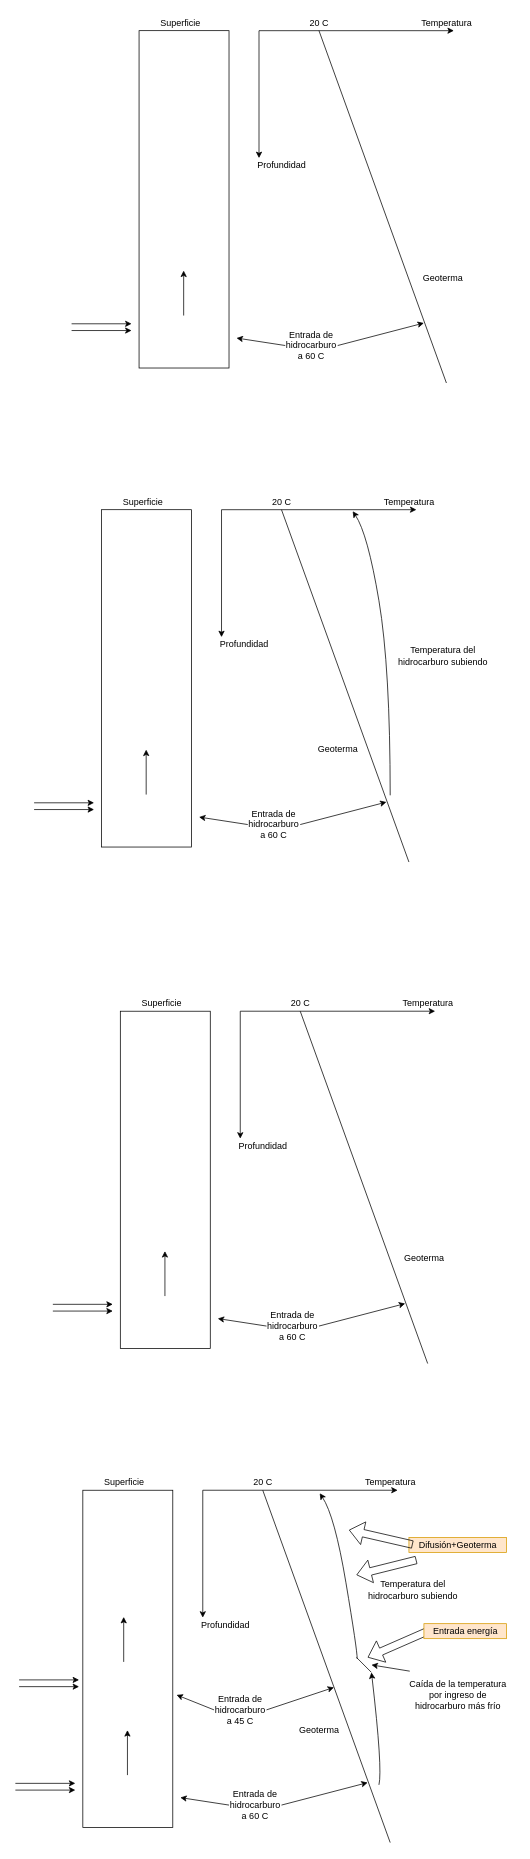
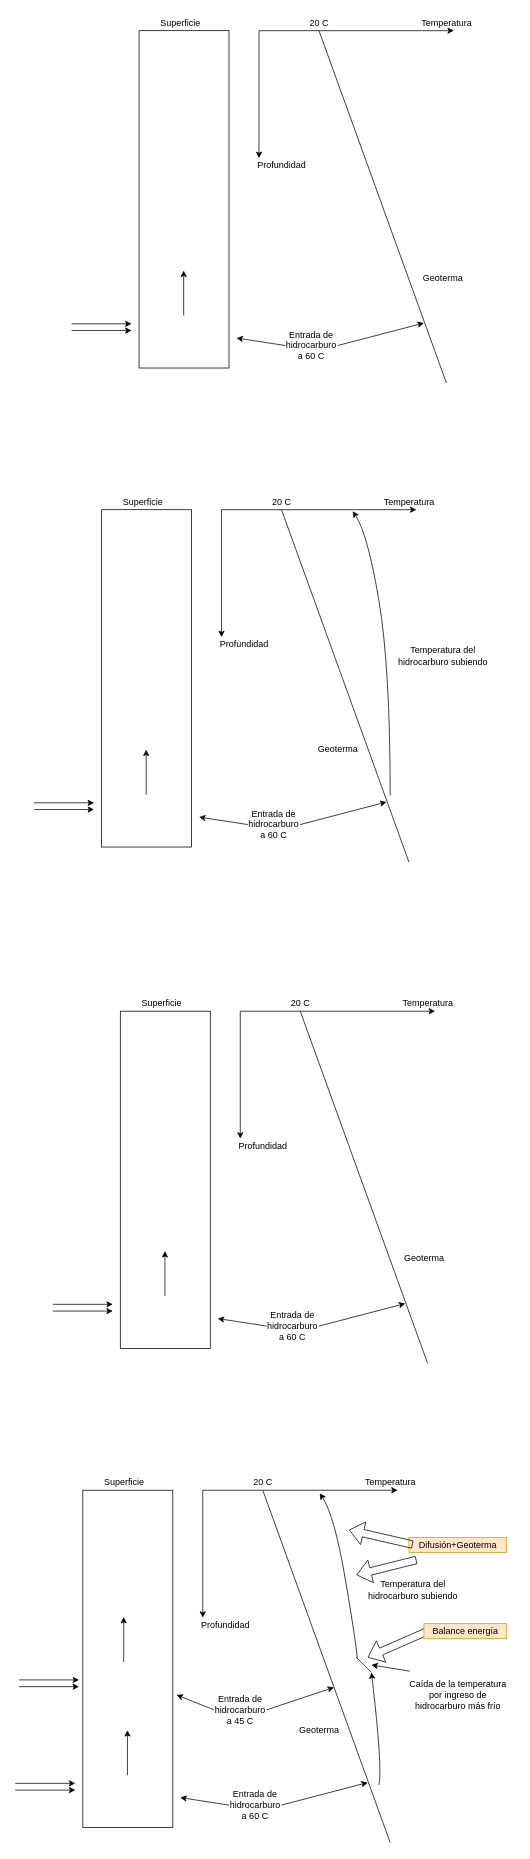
node "Entrada energía": label "Entrada energía" -> "Balance energía"
